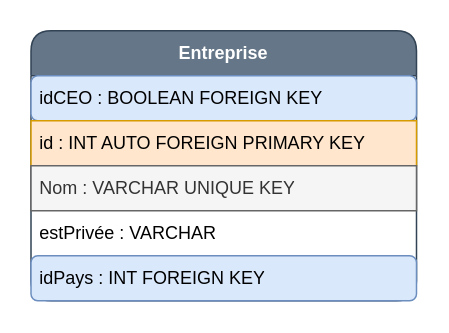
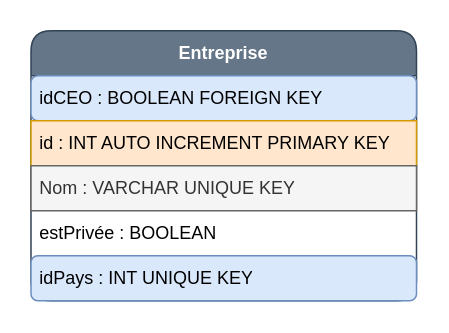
node "id : INT AUTO FOREIGN PRIMARY KEY": label "id : INT AUTO FOREIGN PRIMARY KEY" -> "id : INT AUTO INCREMENT PRIMARY KEY"
node "estPrivée : VARCHAR": label "estPrivée : VARCHAR" -> "estPrivée : BOOLEAN"
node "idPays : INT FOREIGN KEY": label "idPays : INT FOREIGN KEY" -> "idPays : INT UNIQUE KEY"
